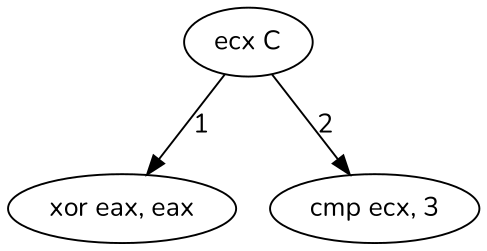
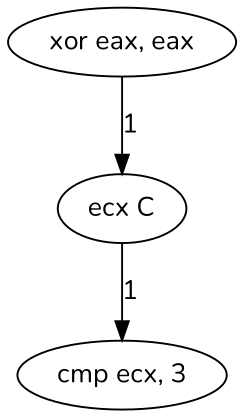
edge "ecx C" -> "xor eax, eax": reversed
edge "ecx C" -> "cmp ecx, 3": label "2" -> "1"
